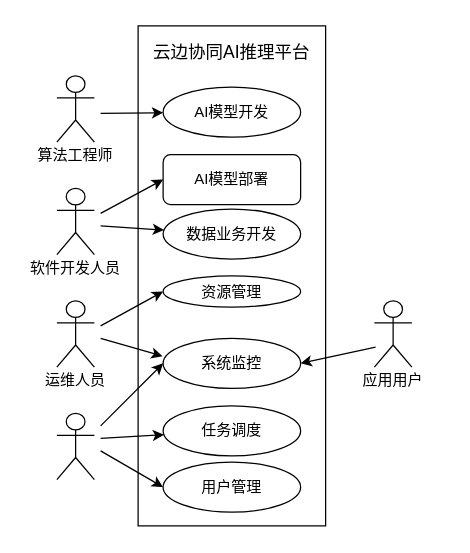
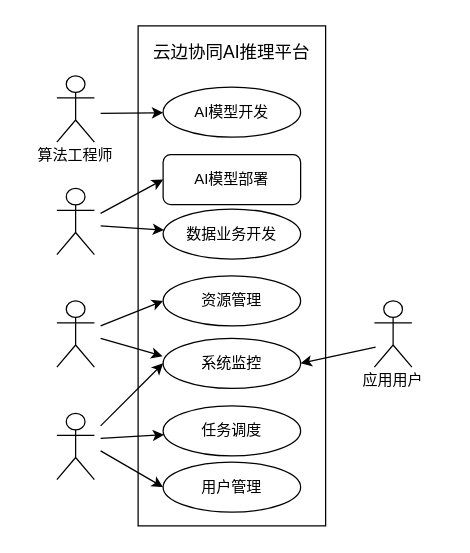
node "软件开发人员": removed
node "资源管理": size 138x31 -> 138x50
node "运维人员": removed
